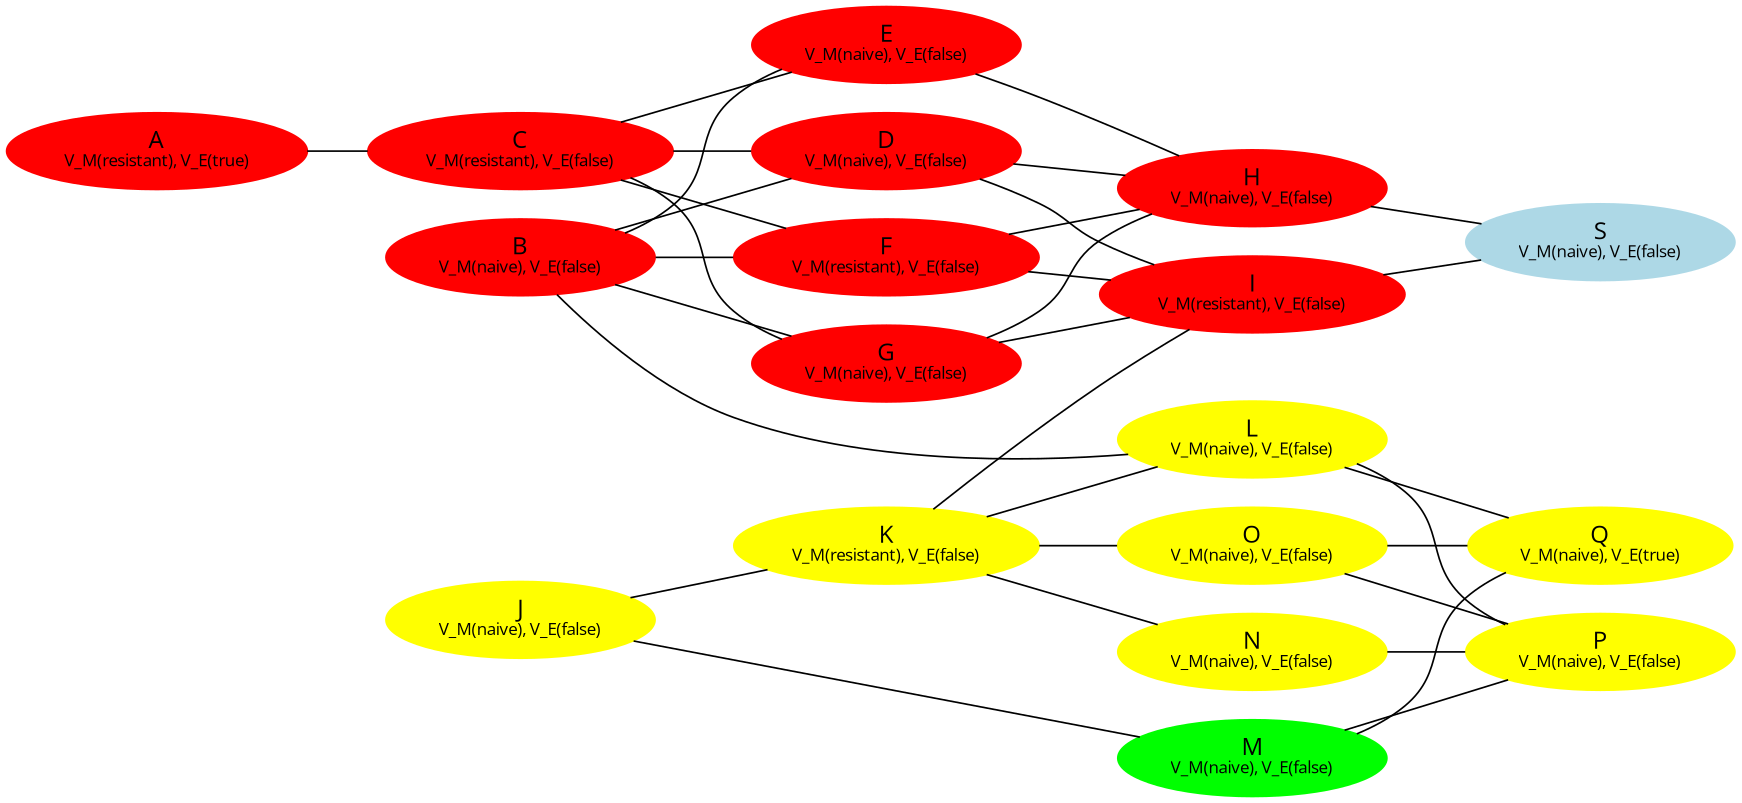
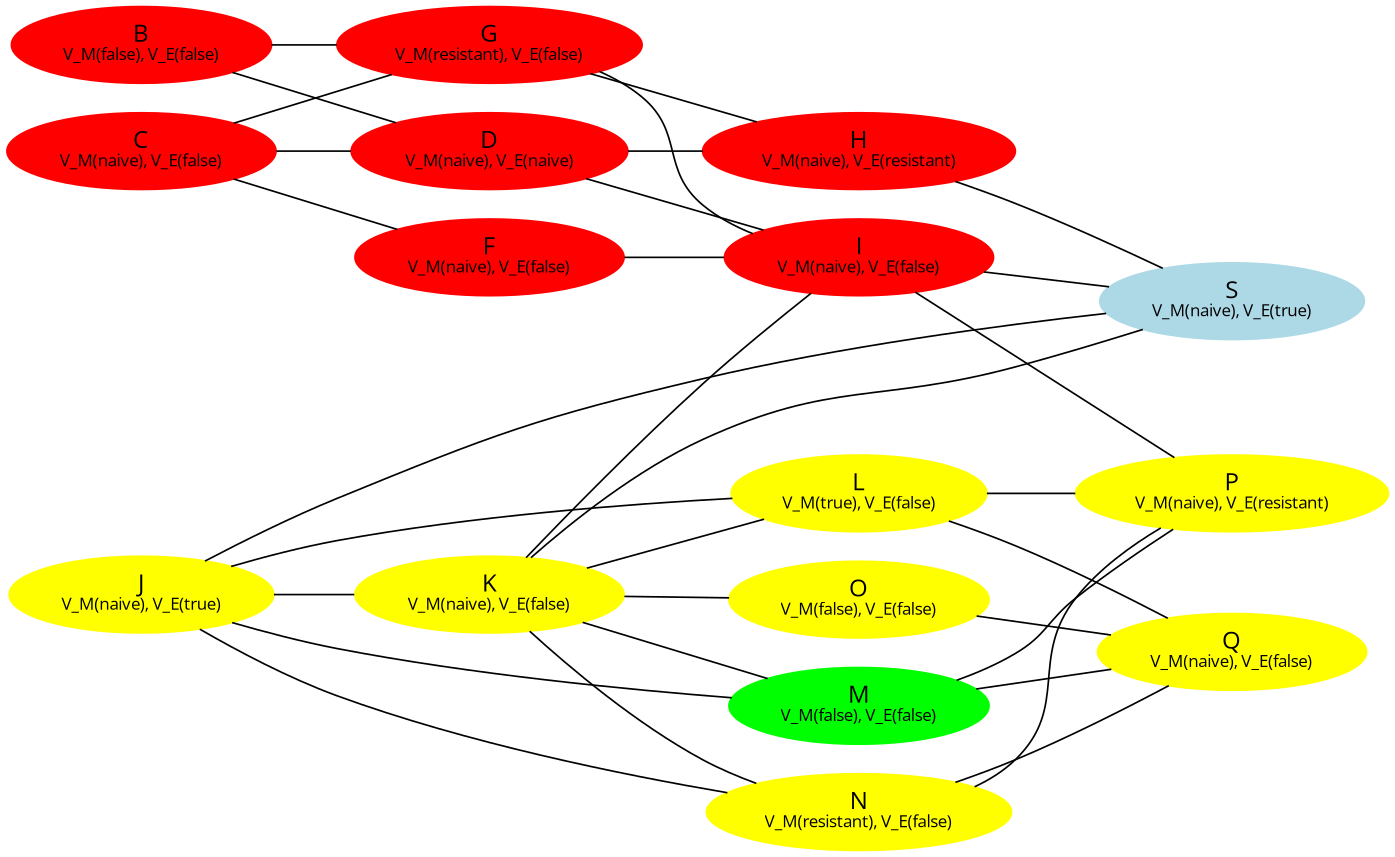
node "E": removed
node "A": removed
node "C": text "V_M(resistant), V_E(false)" -> "V_M(naive), V_E(false)"
node "D": text "V_M(naive), V_E(false)" -> "V_M(naive), V_E(naive)"
node "H": text "V_M(naive), V_E(false)" -> "V_M(naive), V_E(resistant)"
edge "H" -- "F": removed
node "S": text "V_M(naive), V_E(false)" -> "V_M(naive), V_E(true)"
edge "B" -- "F": removed
node "B": text "V_M(naive), V_E(false)" -> "V_M(false), V_E(false)"
node "F": text "V_M(resistant), V_E(false)" -> "V_M(naive), V_E(false)"
node "I": text "V_M(resistant), V_E(false)" -> "V_M(naive), V_E(false)"
node "G": text "V_M(naive), V_E(false)" -> "V_M(resistant), V_E(false)"
edge "S" -- "J": added
edge "S" -- "K": added
edge "B" -- "L": now "J" -- "L"
node "L": text "V_M(naive), V_E(false)" -> "V_M(true), V_E(false)"
node "K": text "V_M(resistant), V_E(false)" -> "V_M(naive), V_E(false)"
node "O": text "V_M(naive), V_E(false)" -> "V_M(false), V_E(false)"
node "Q": text "V_M(naive), V_E(true)" -> "V_M(naive), V_E(false)"
edge "O" -- "P": now "I" -- "P"
node "J": text "V_M(naive), V_E(false)" -> "V_M(naive), V_E(true)"
edge "K" -- "M": added
node "N": text "V_M(naive), V_E(false)" -> "V_M(resistant), V_E(false)"
node "P": text "V_M(naive), V_E(false)" -> "V_M(naive), V_E(resistant)"
edge "J" -- "N": added
edge "Q" -- "N": added
node "M": text "V_M(naive), V_E(false)" -> "V_M(false), V_E(false)"
